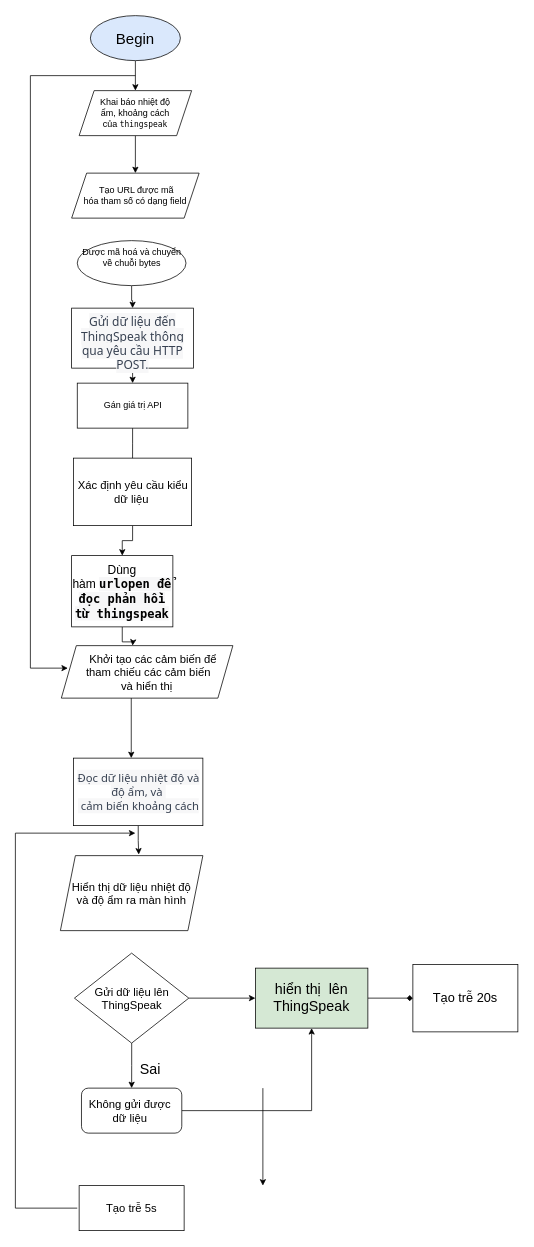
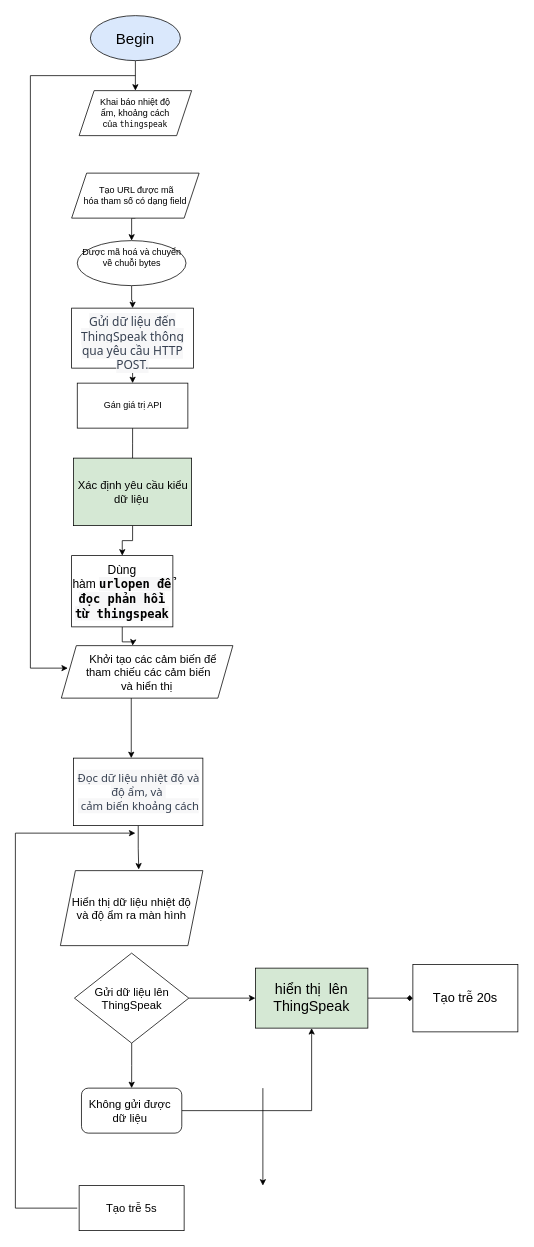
edge "Khai báo nhiệt độ ẩm, khoảng cách của thingspeak" -> "Tạo URL được mã hóa tham số có dạng field": removed
edge "Tạo URL được mã hóa tham số có dạng field" -> "Được mã hoá và chuyển về chuỗi bytes": added
node "Xác định yêu cầu kiểu dữ liệu": fillcolor #ffffff -> #d5e8d4
node "Hiển thị dữ liệu nhiệt độ và độ ẩm ra màn hình": moved (132, 893) -> (132, 908)
node "Sai": removed
